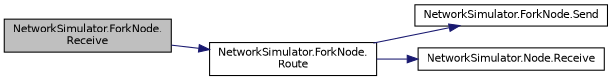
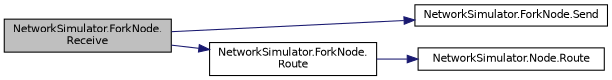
edge "NetworkSimulator.ForkNode. Route" -> "NetworkSimulator.ForkNode.Send": now "NetworkSimulator.ForkNode. Receive" -> "NetworkSimulator.ForkNode.Send"
node "NetworkSimulator.Node.Receive": label "NetworkSimulator.Node.Receive" -> "NetworkSimulator.Node.Route"
